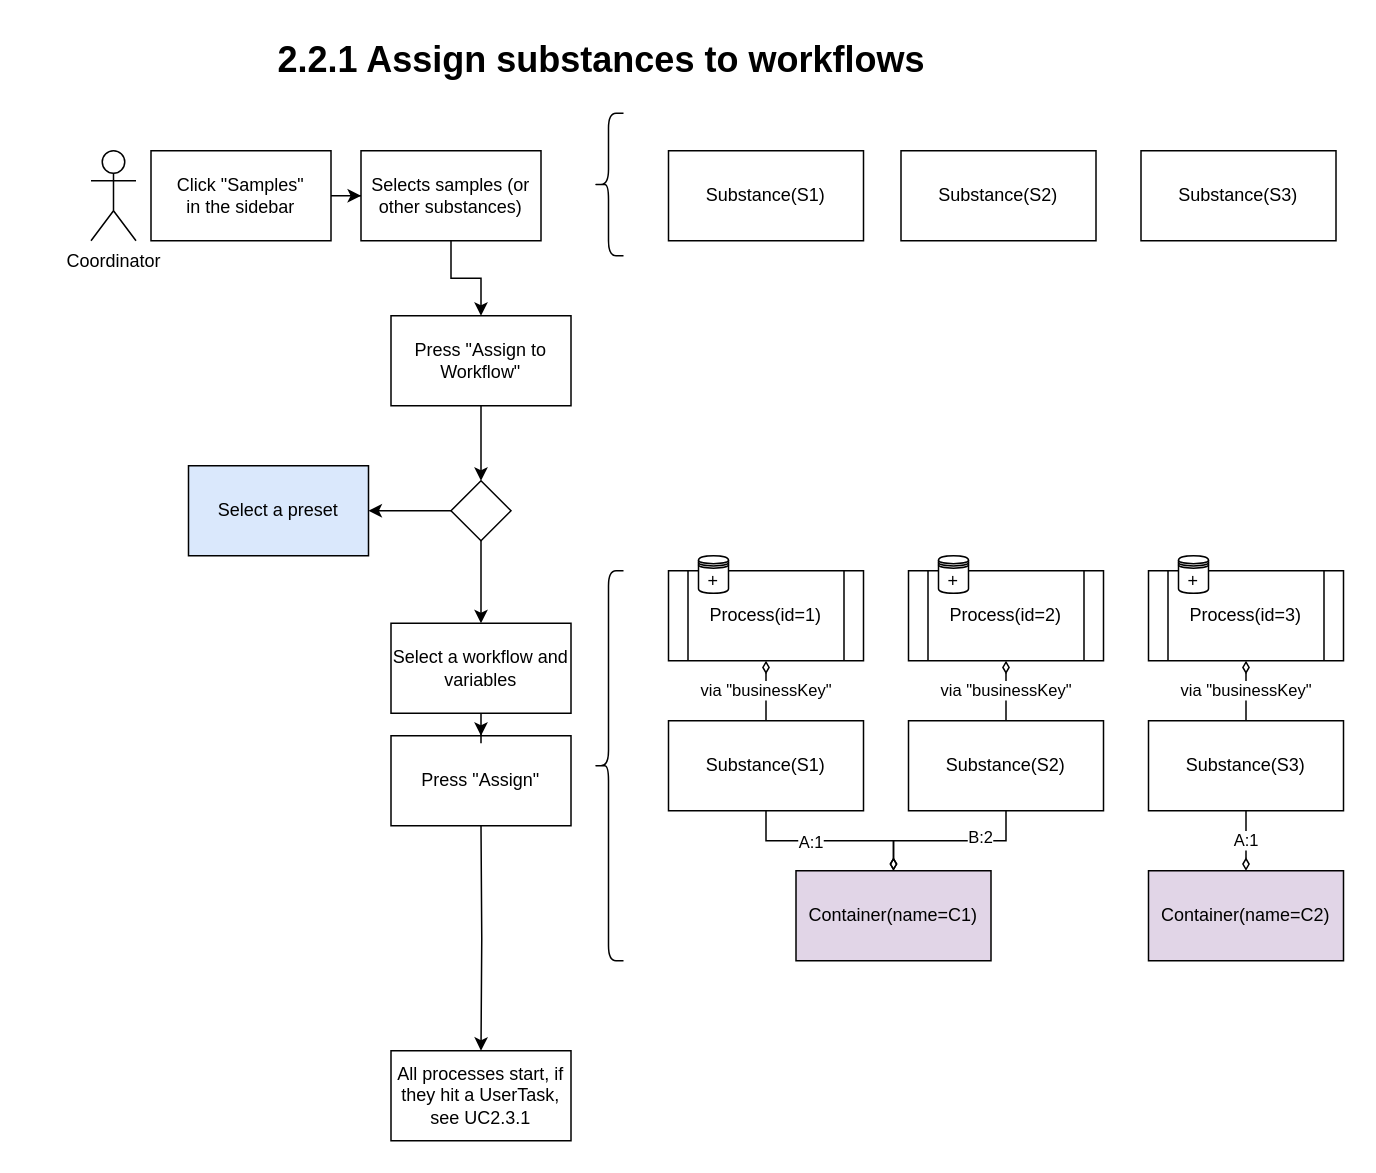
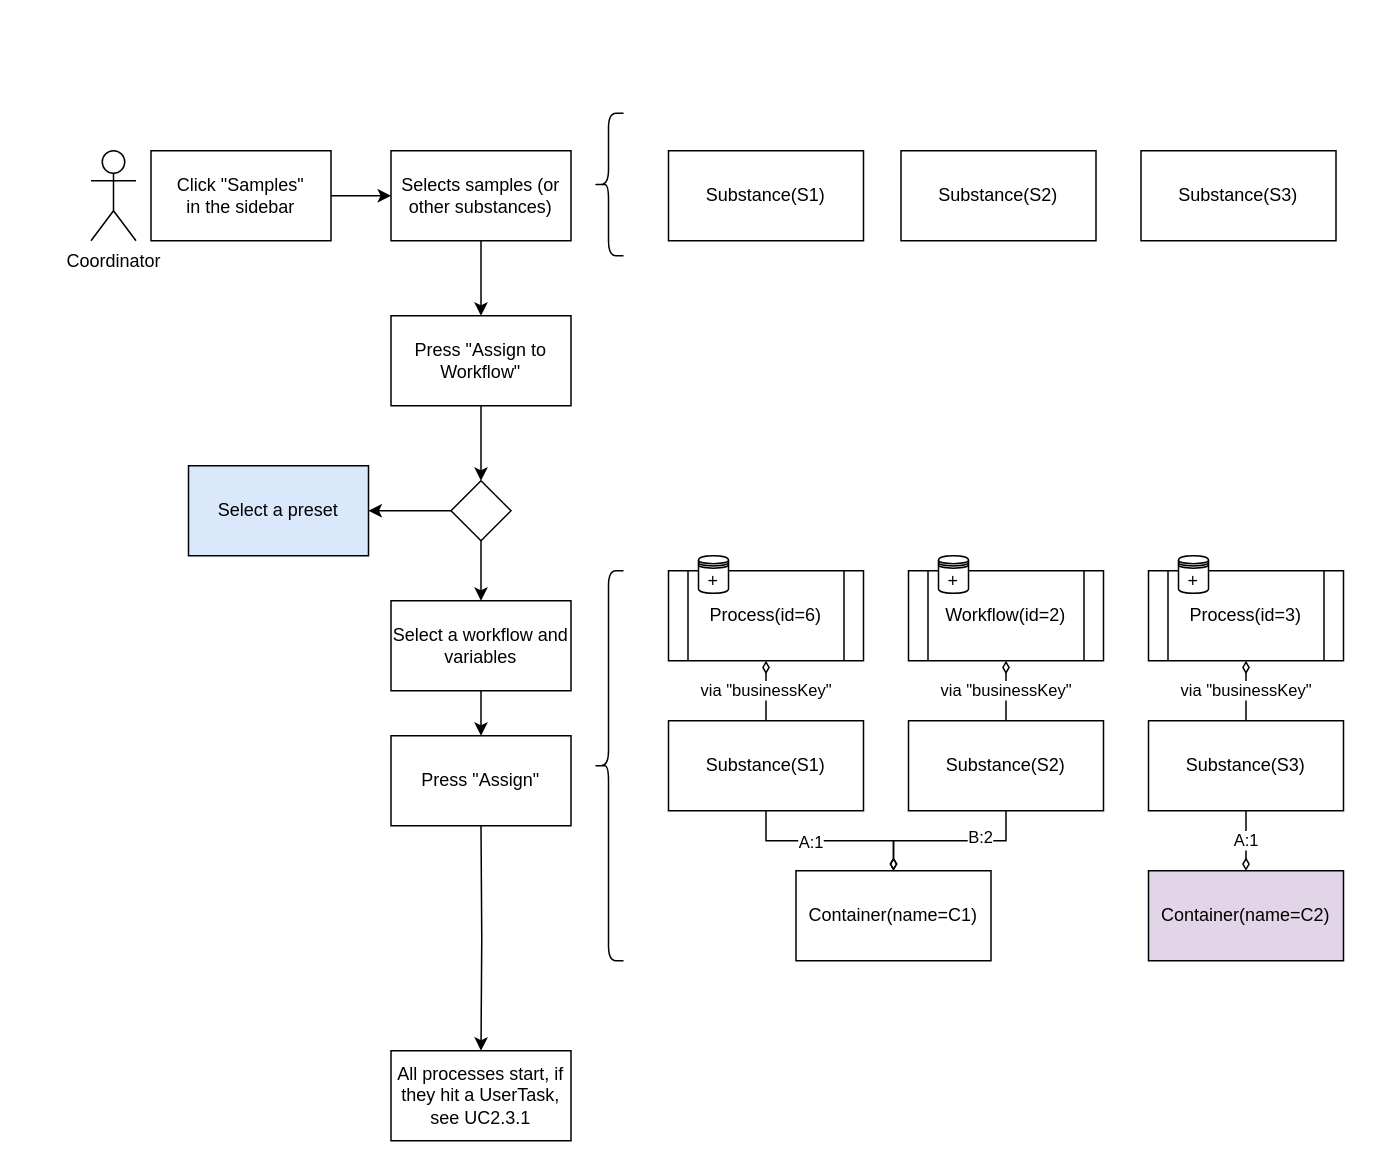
node "2.2.1 Assign substances to workflows": removed
node "Selects samples (or other substances)": moved (451, 196) -> (481, 196)
node "Process(id=1)": label "Process(id=1)" -> "Process(id=6)"
node "Process(id=2)": label "Process(id=2)" -> "Workflow(id=2)"
node "Select a workflow and variables": moved (481, 668) -> (481, 646)
node "Container(name=C1)": fillcolor #e1d5e7 -> #ffffff
